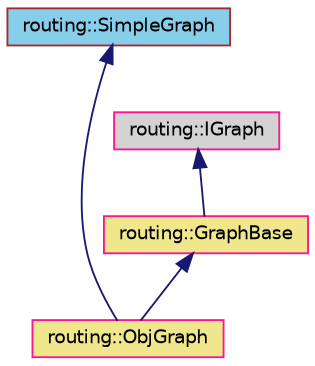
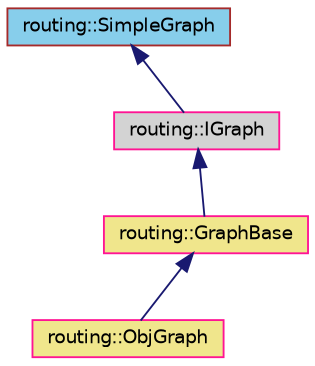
edge "routing::ObjGraph" -> "routing::SimpleGraph": now "routing::IGraph" -> "routing::SimpleGraph"
